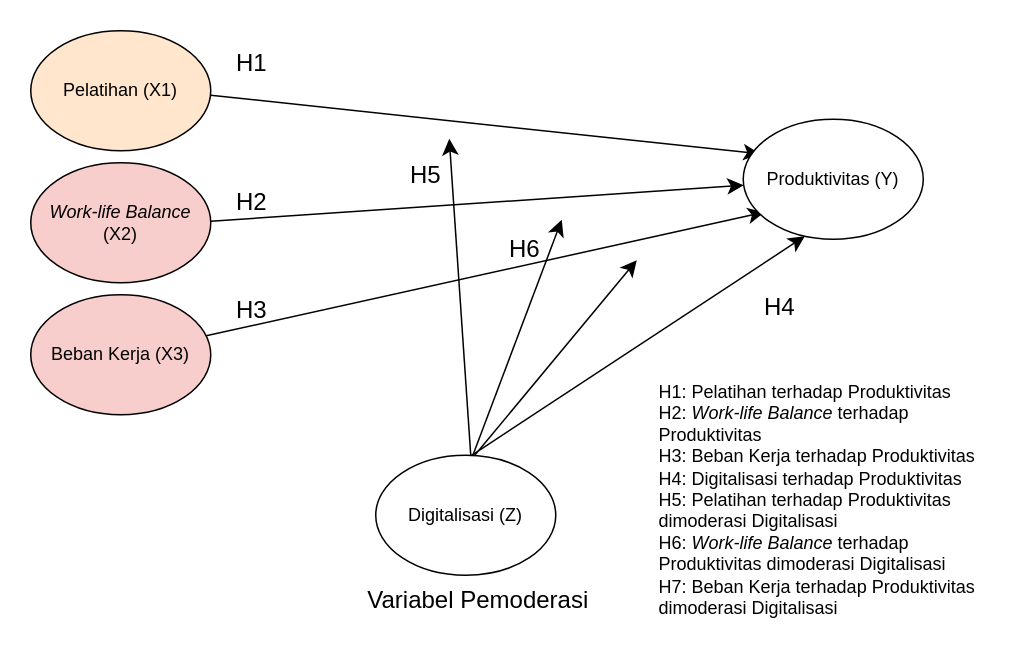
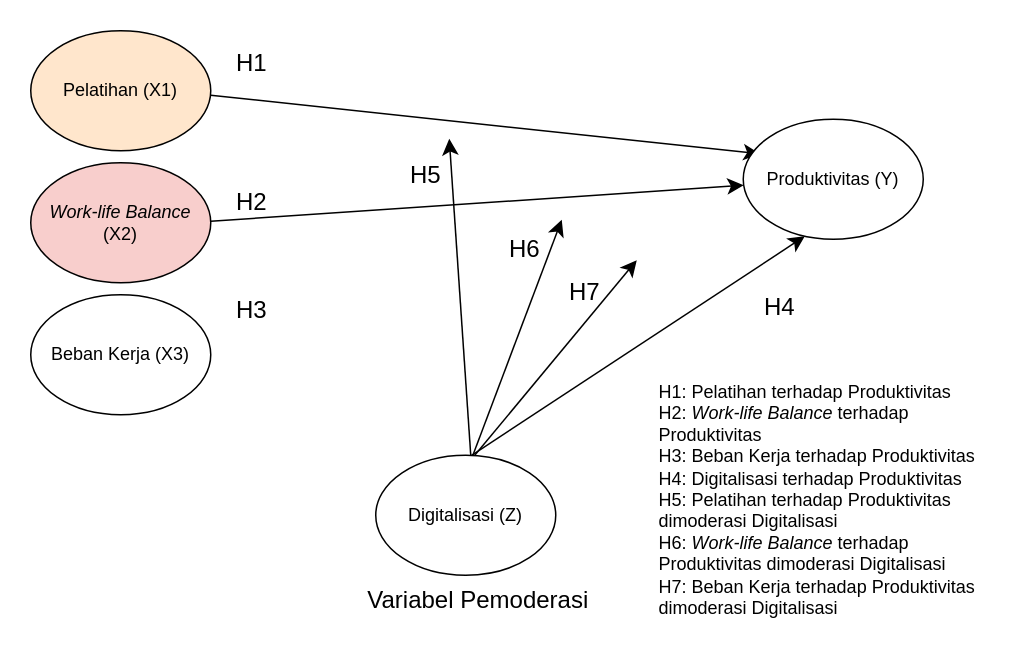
edge "Beban Kerja (X3)" -> "Produktivitas (Y)": removed
node "H7": added
node "Beban Kerja (X3)": fillcolor #f8cecc -> #ffffff
